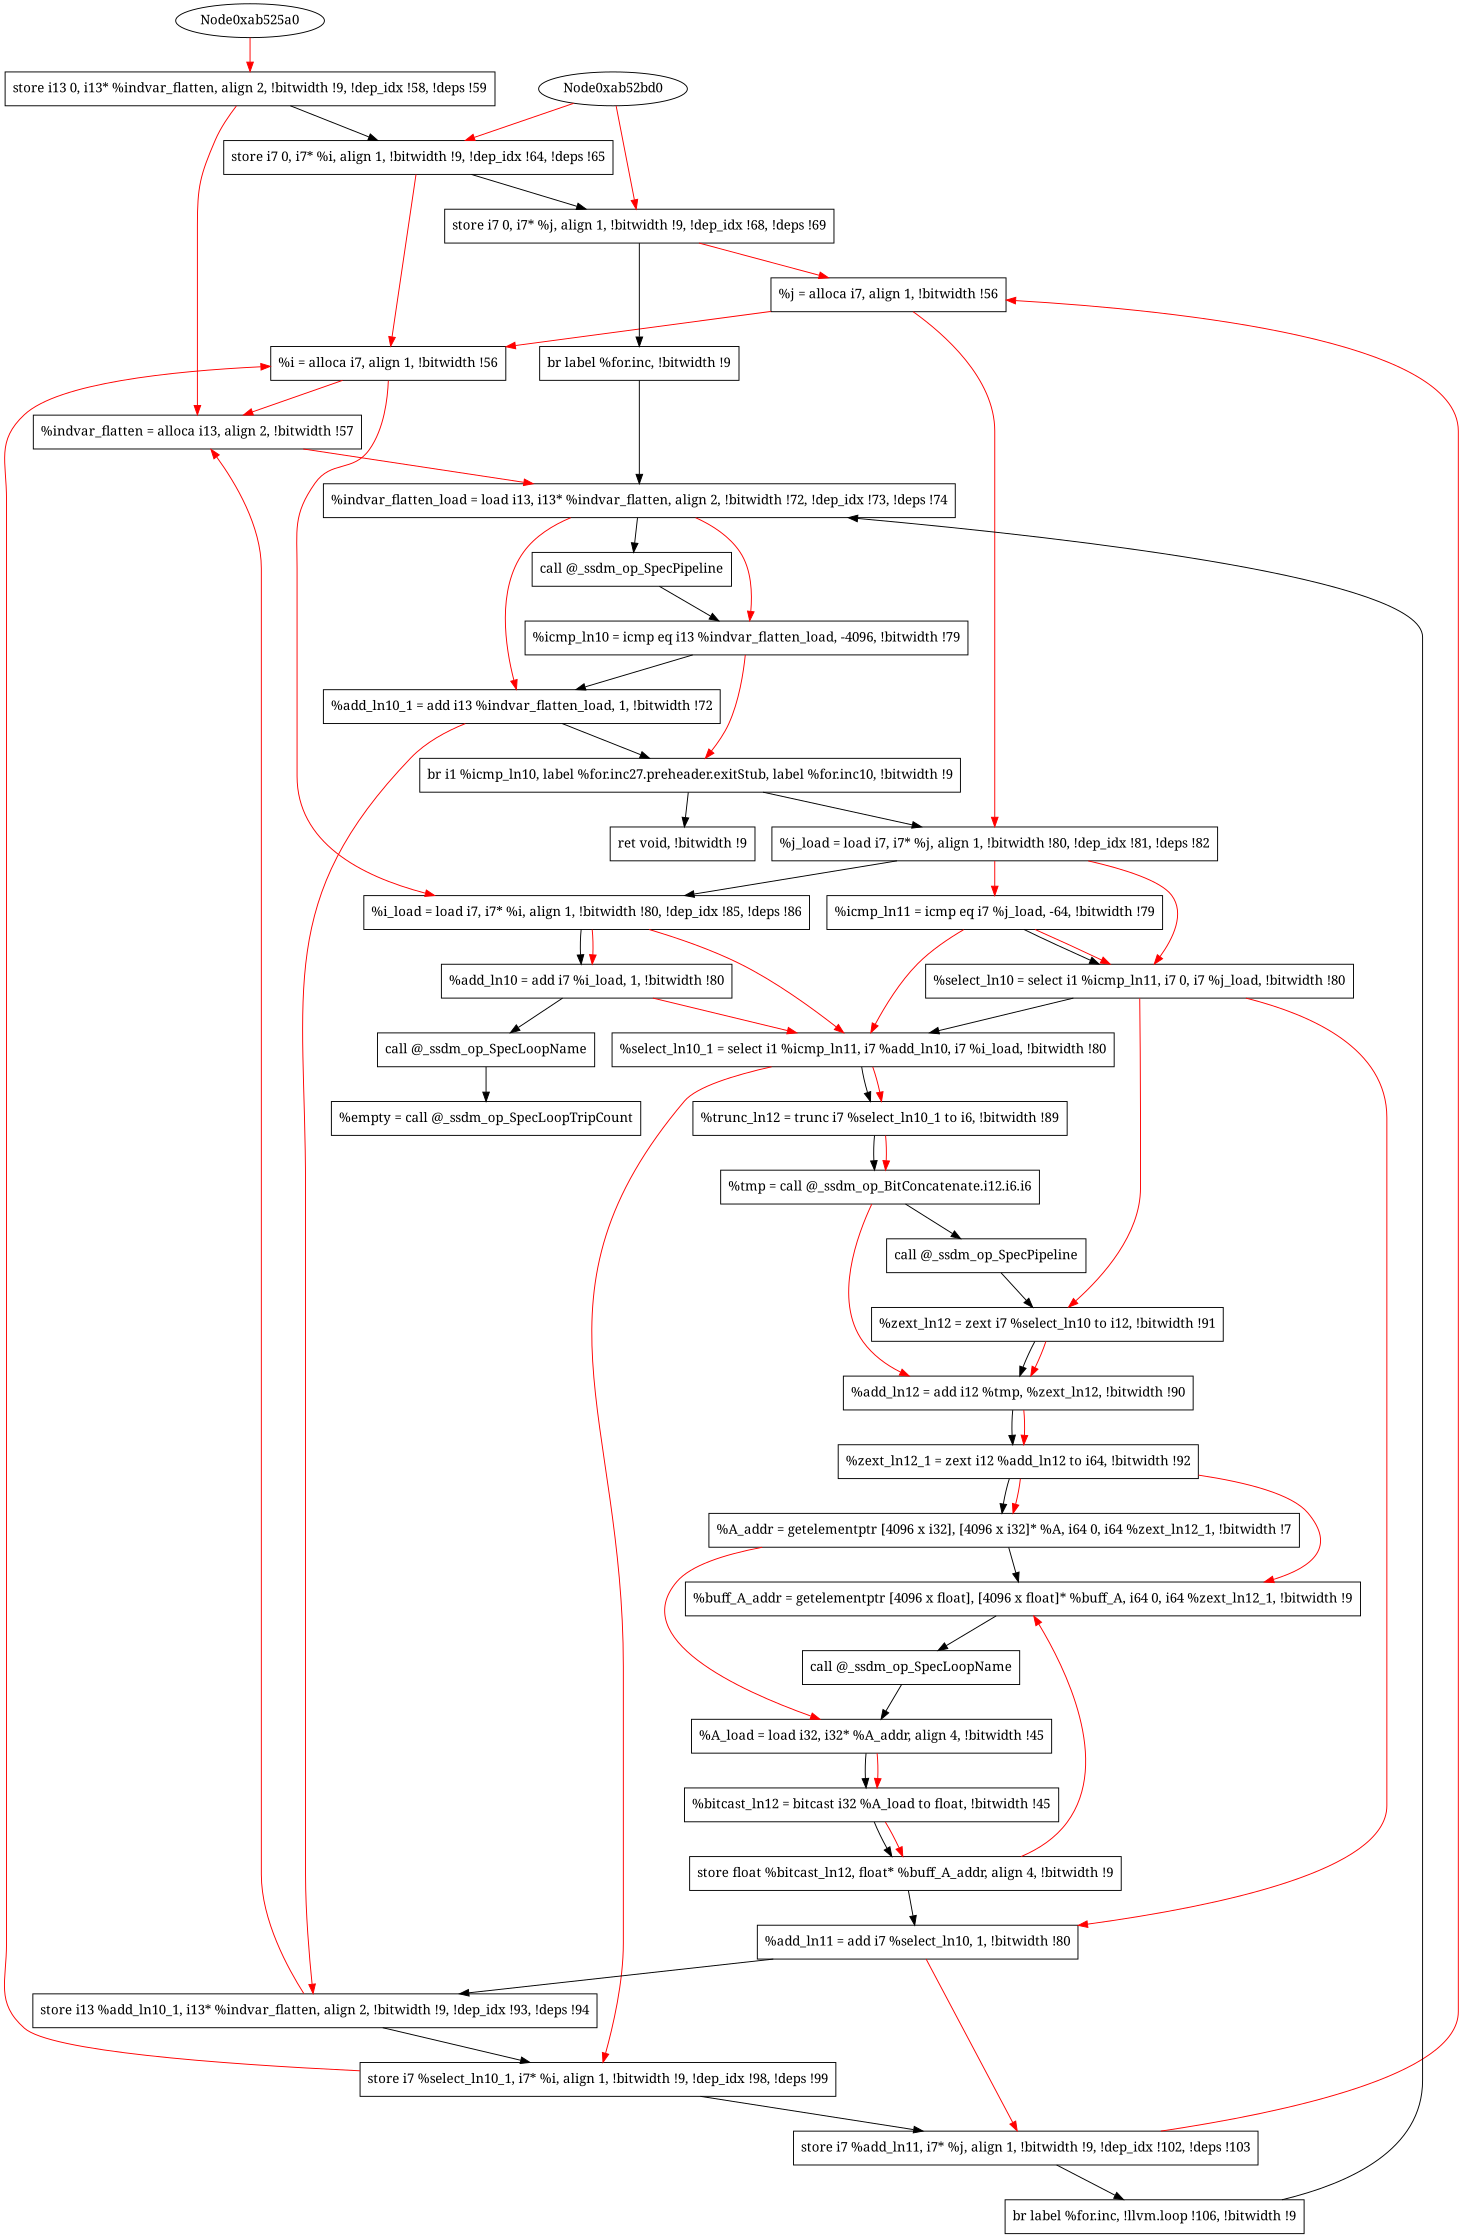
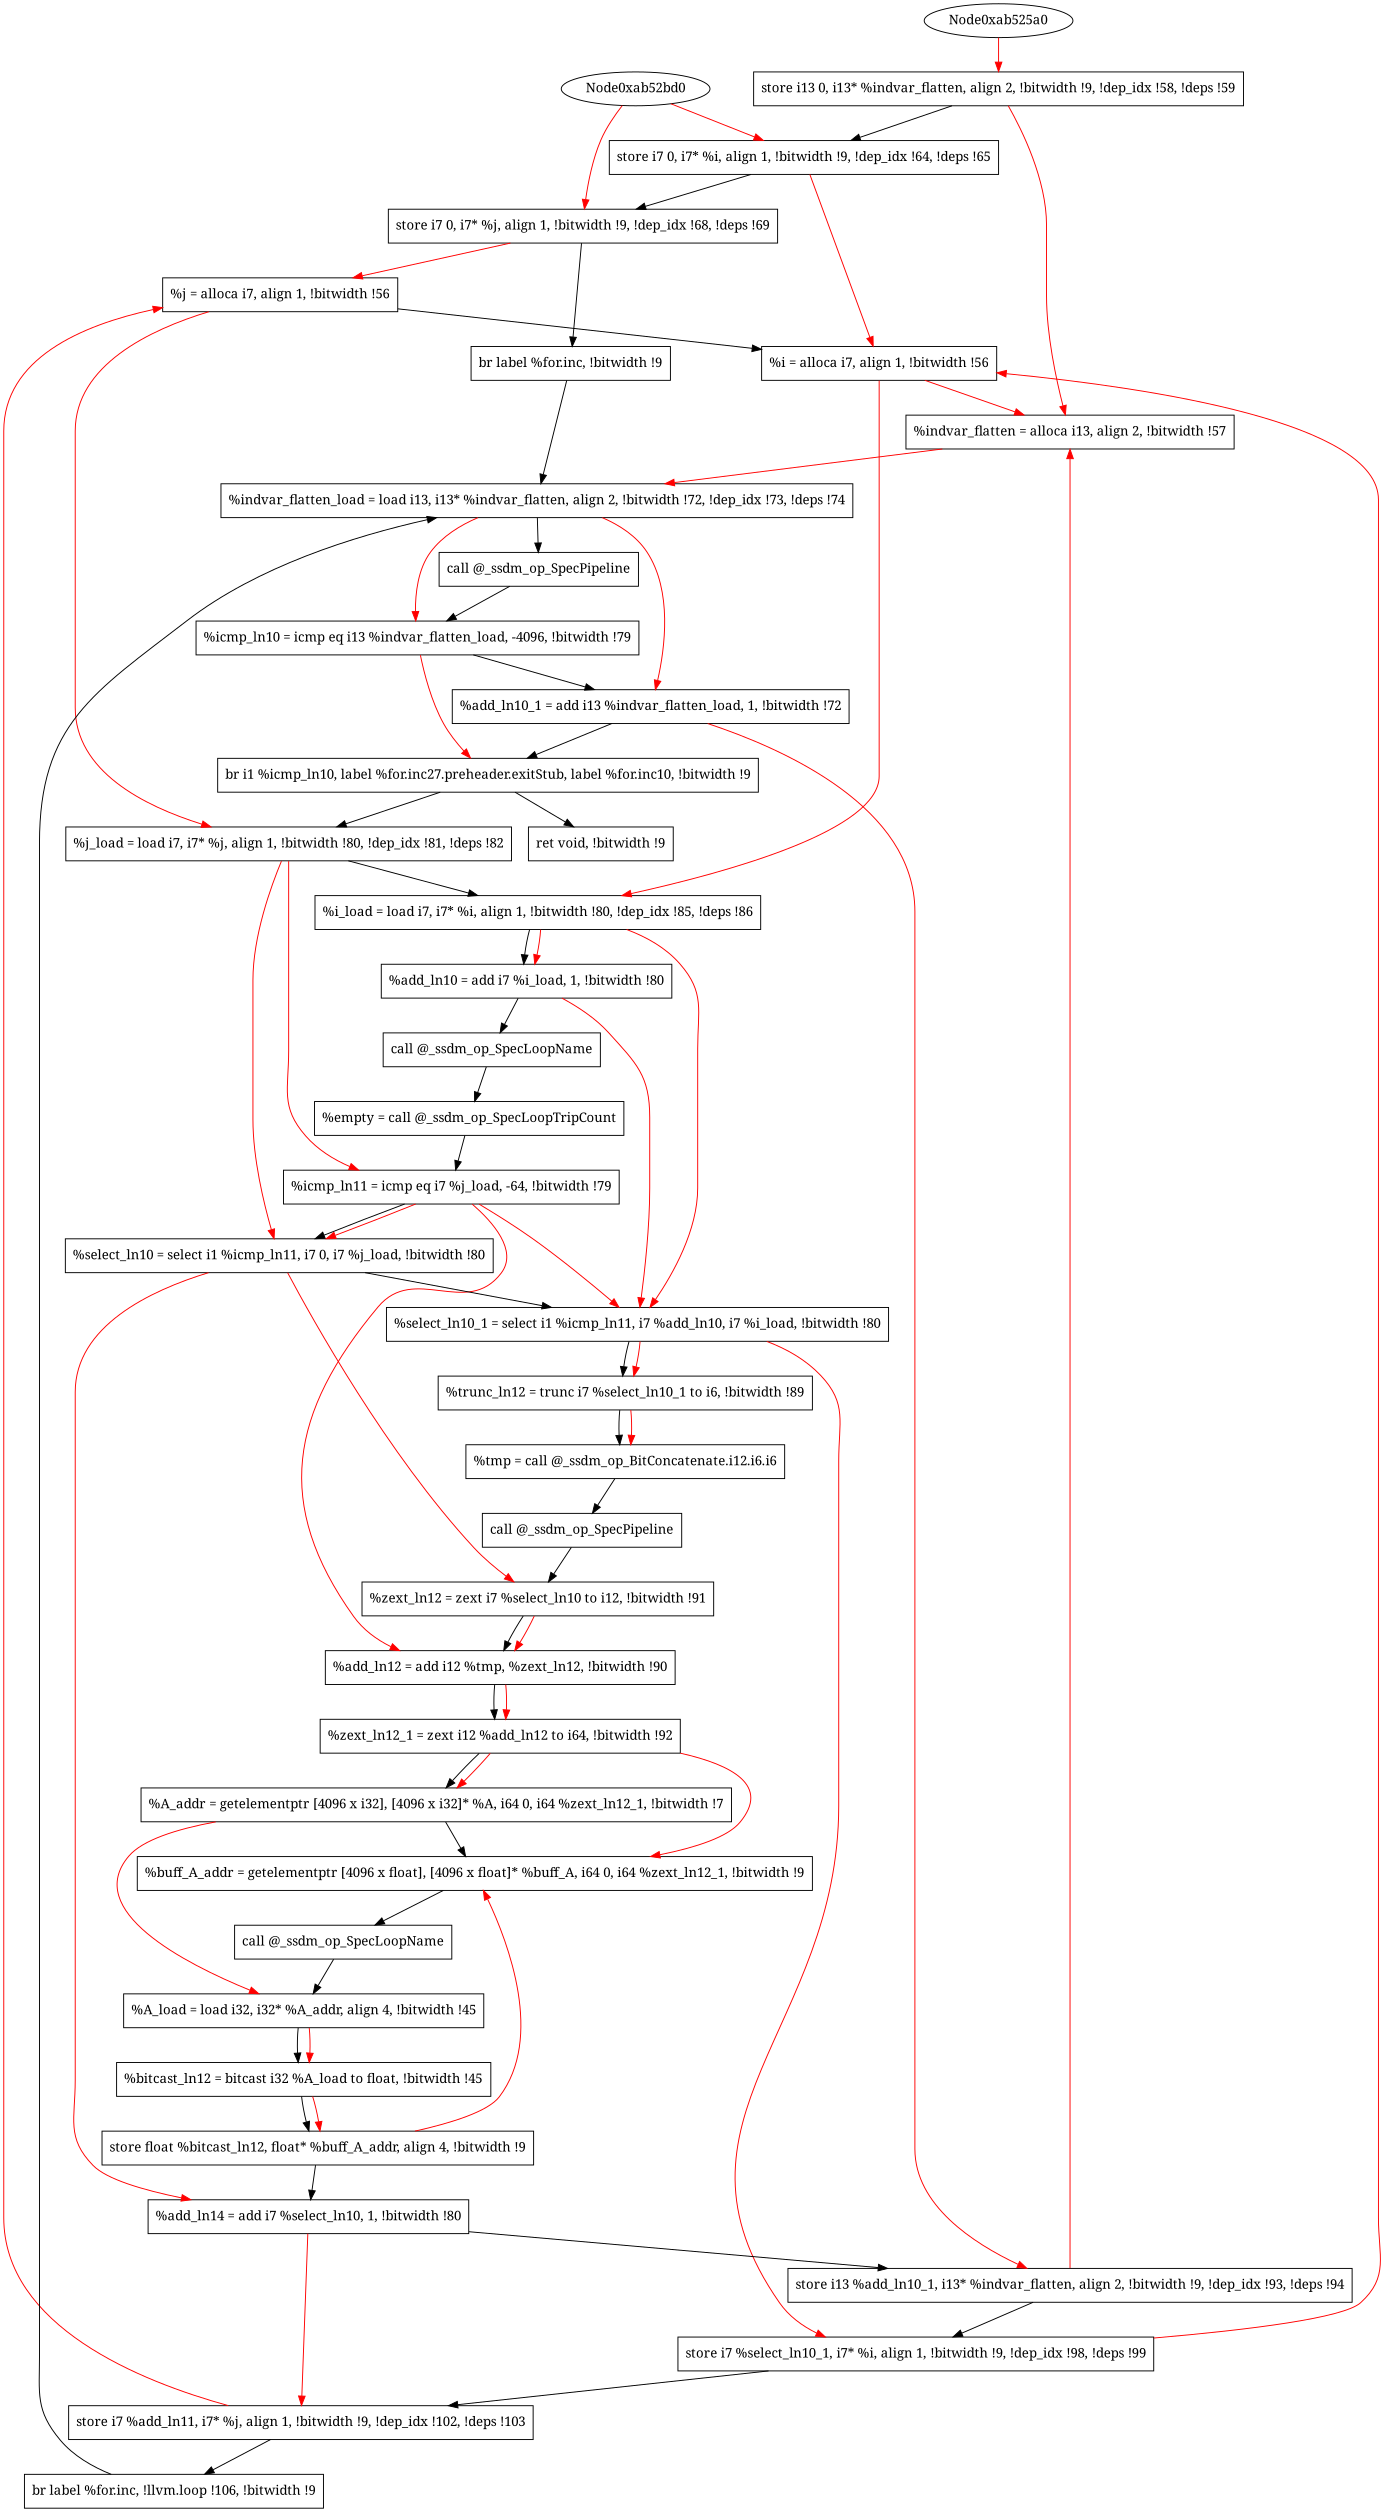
edge "%j = alloca i7, align 1, !bitwidth !56" -> "%i = alloca i7, align 1, !bitwidth !56": color red -> black
edge "%empty = call @_ssdm_op_SpecLoopTripCount" -> "%icmp_ln11 = icmp eq i7 %j_load, -64, !bitwidth !79": added
edge "%tmp = call @_ssdm_op_BitConcatenate.i12.i6.i6" -> "%add_ln12 = add i12 %tmp, %zext_ln12, !bitwidth !90": now "%icmp_ln11 = icmp eq i7 %j_load, -64, !bitwidth !79" -> "%add_ln12 = add i12 %tmp, %zext_ln12, !bitwidth !90"
node "%add_ln11 = add i7 %select_ln10, 1, !bitwidth !80": label "%add_ln11 = add i7 %select_ln10, 1, !bitwidth !80" -> "%add_ln14 = add i7 %select_ln10, 1, !bitwidth !80"
